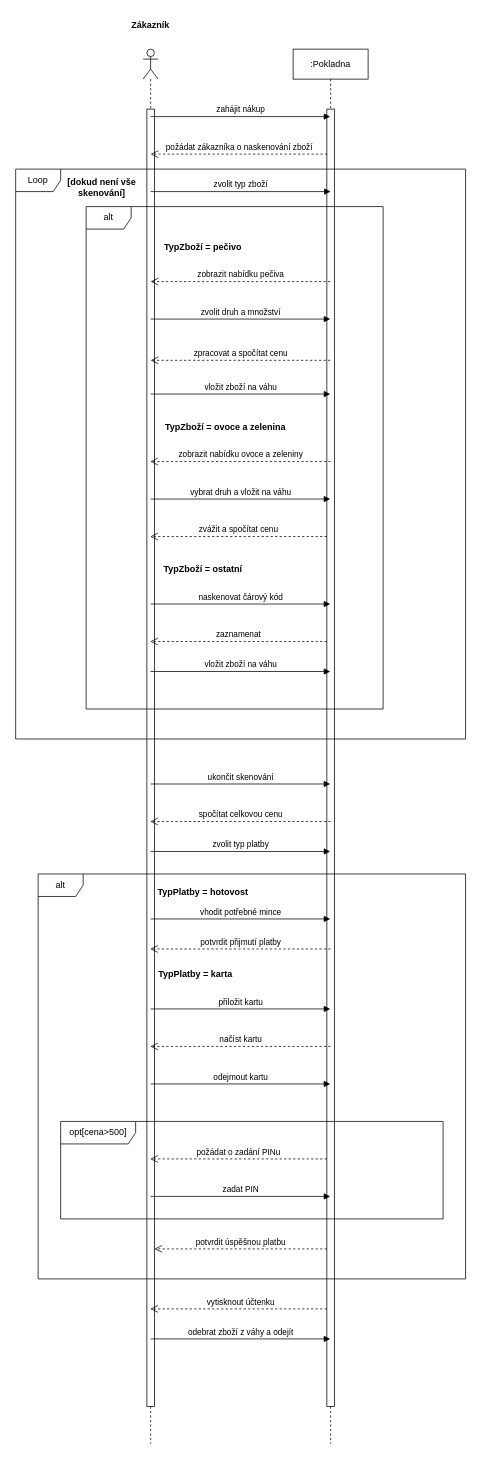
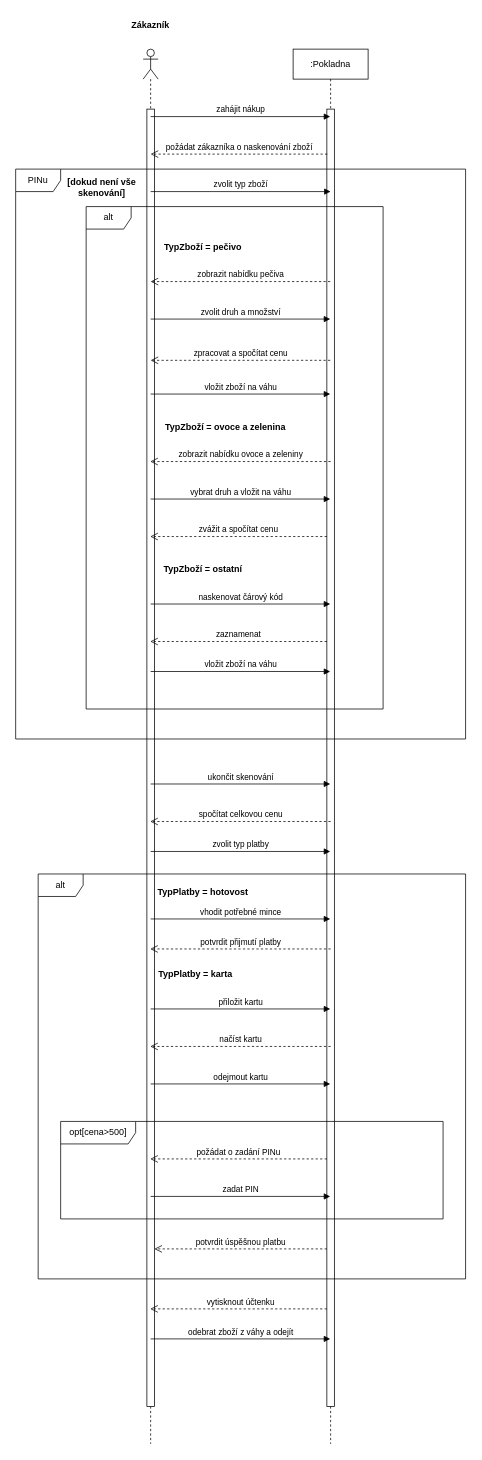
node "Loop": label "Loop" -> "PINu"
